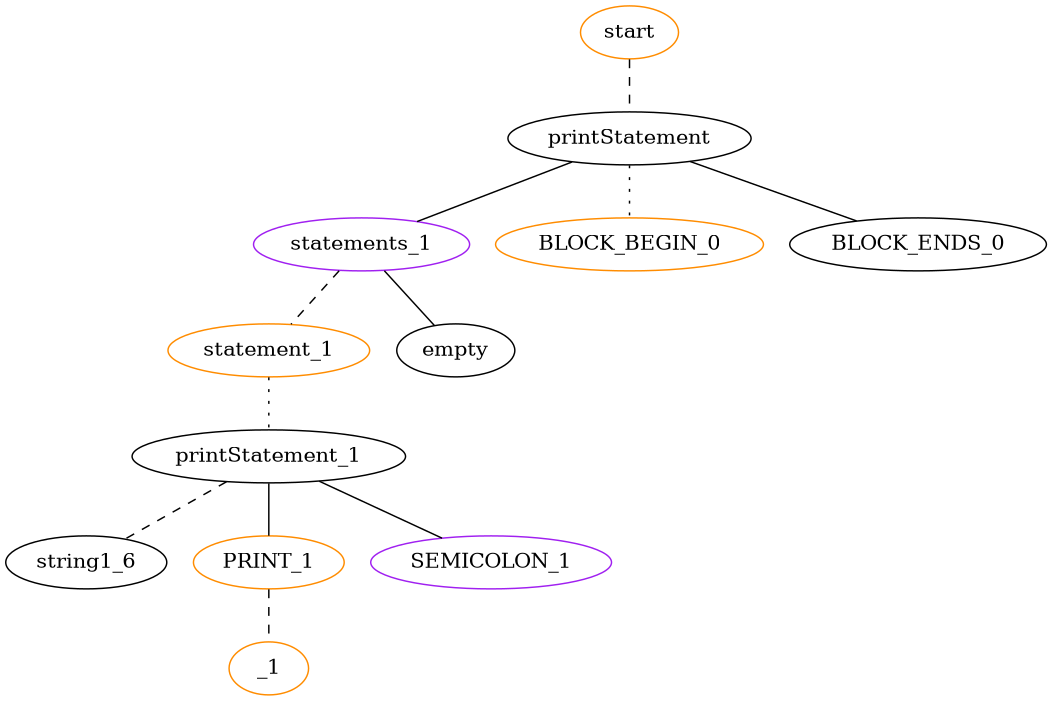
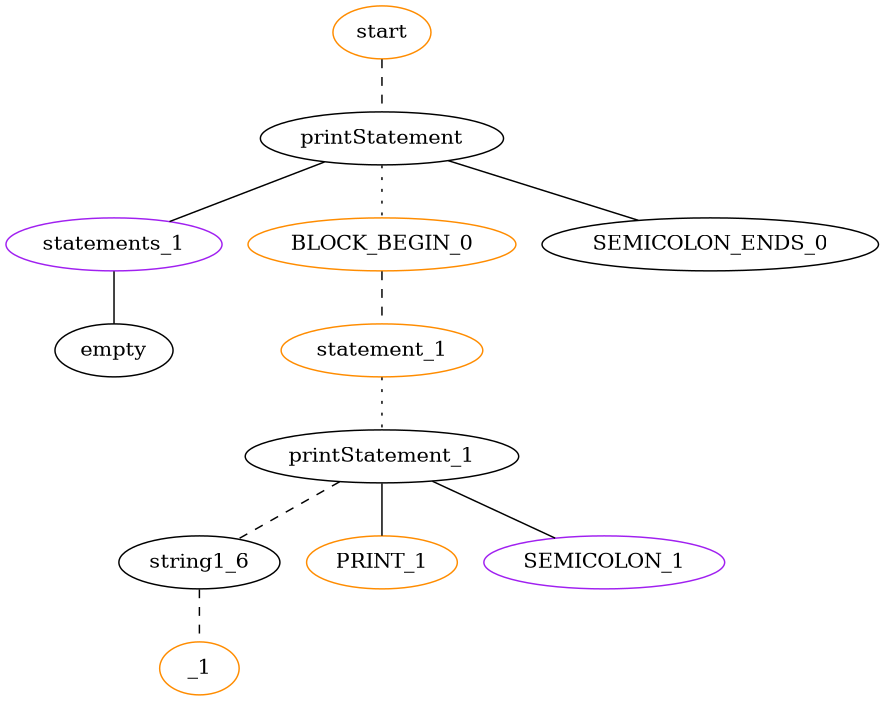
node "BLOCK_ENDS_0": label "BLOCK_ENDS_0" -> "SEMICOLON_ENDS_0"
edge "statements_1" -- "statement_1": now "BLOCK_BEGIN_0" -- "statement_1"
edge "PRINT_1" -- "_1": now "string1_6" -- "_1"
